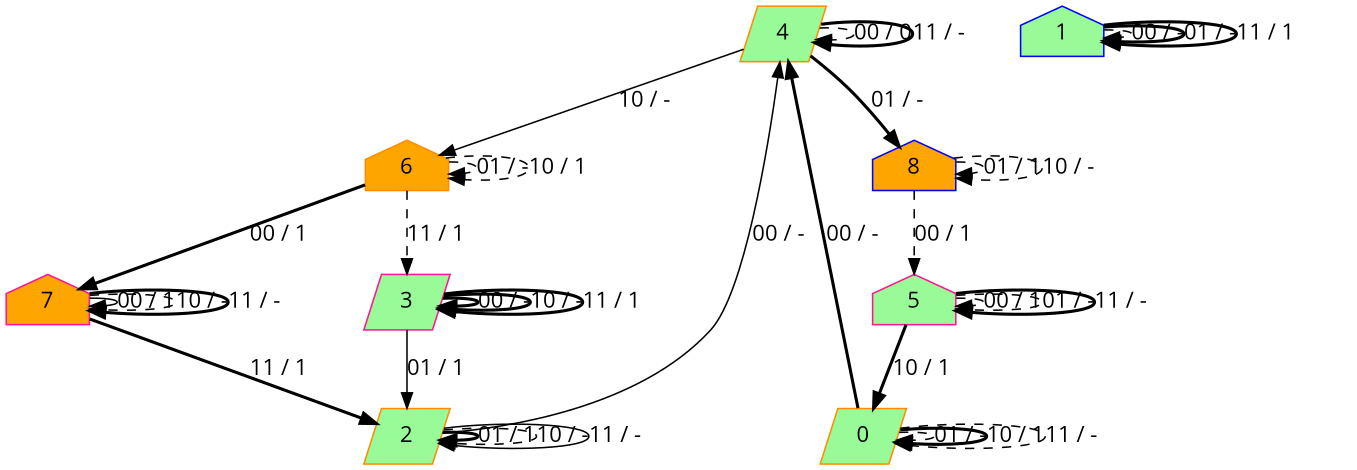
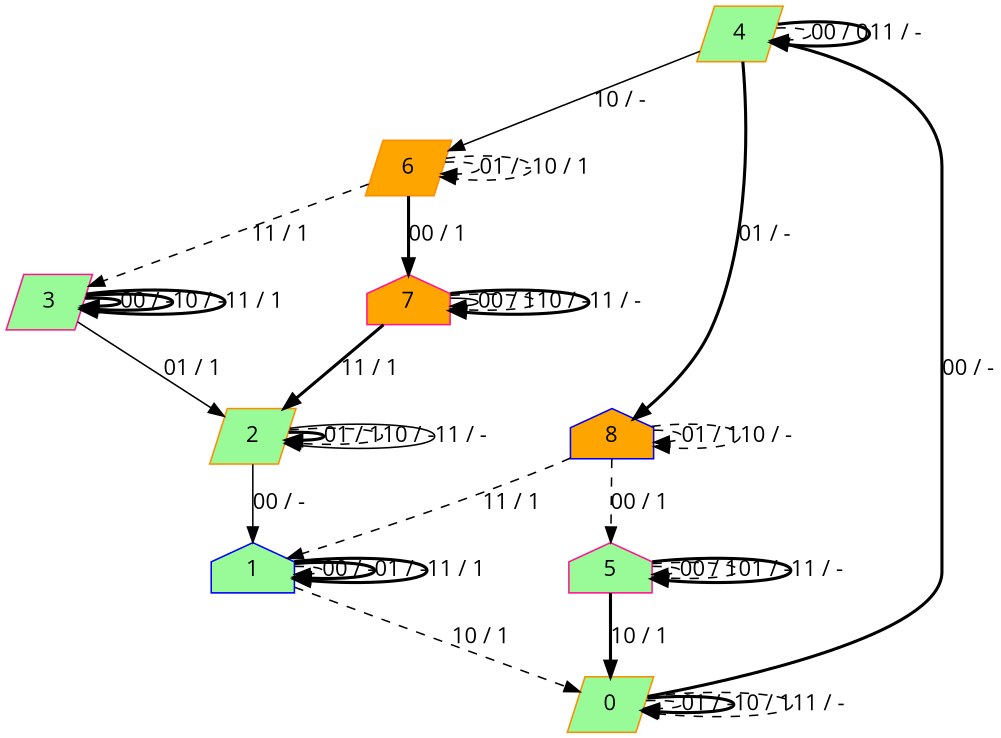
node "6": shape house -> parallelogram
edge "2" -> "4": now "2" -> "1"
edge "8" -> "1": added, label "11 / 1"
edge "1" -> "0": added, label "10 / 1"
